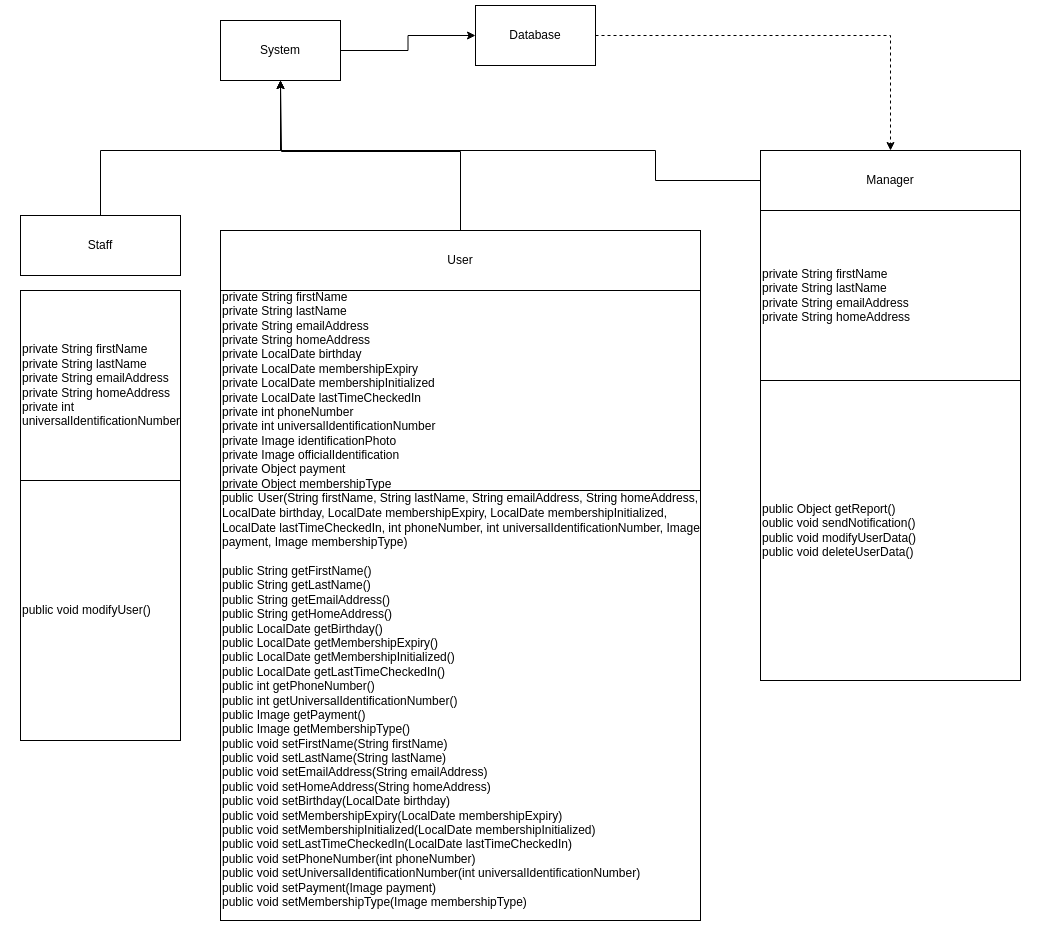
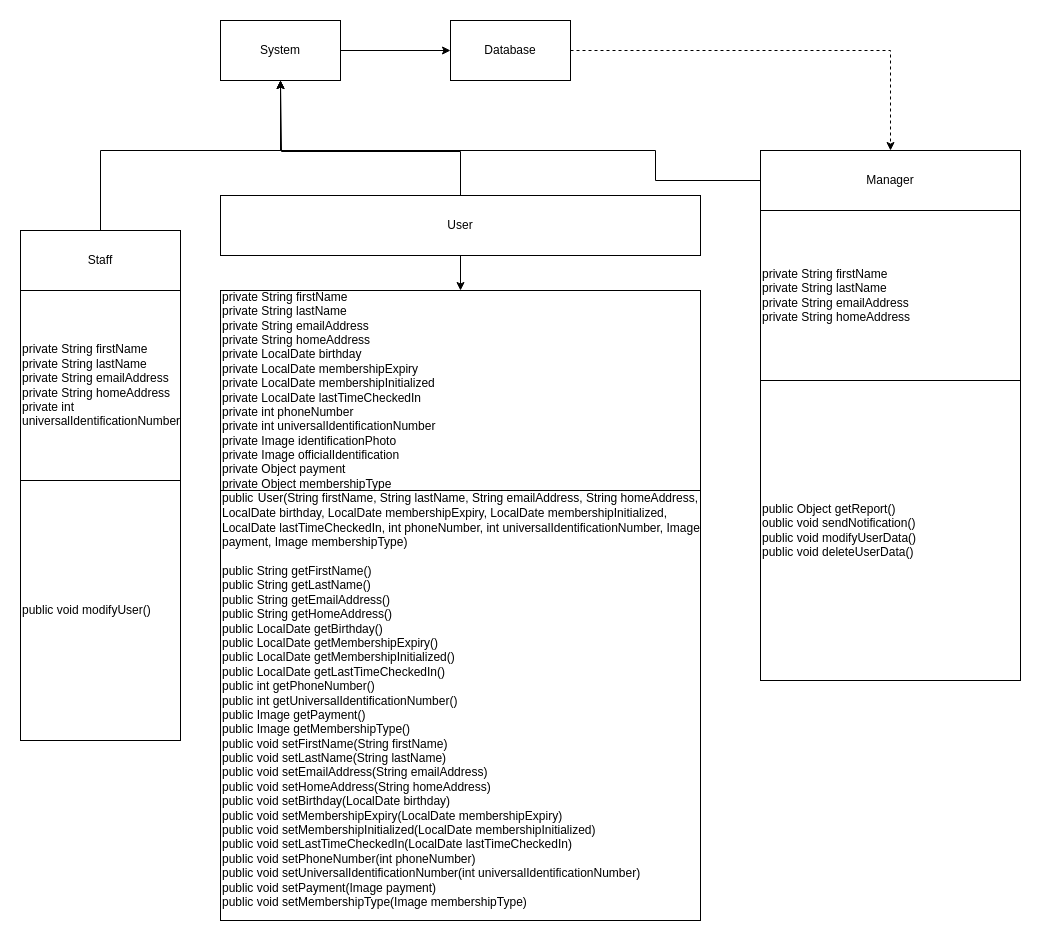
node "Database": moved (536, 36) -> (511, 51)
node "Staff": moved (101, 246) -> (101, 261)
node "User": moved (461, 261) -> (461, 226)
